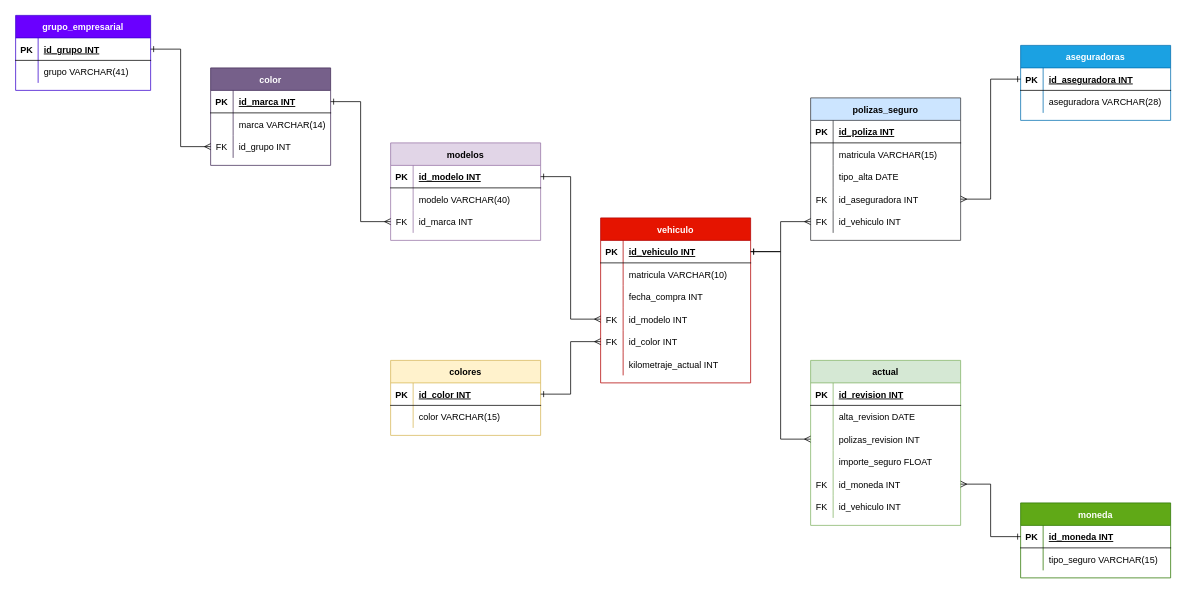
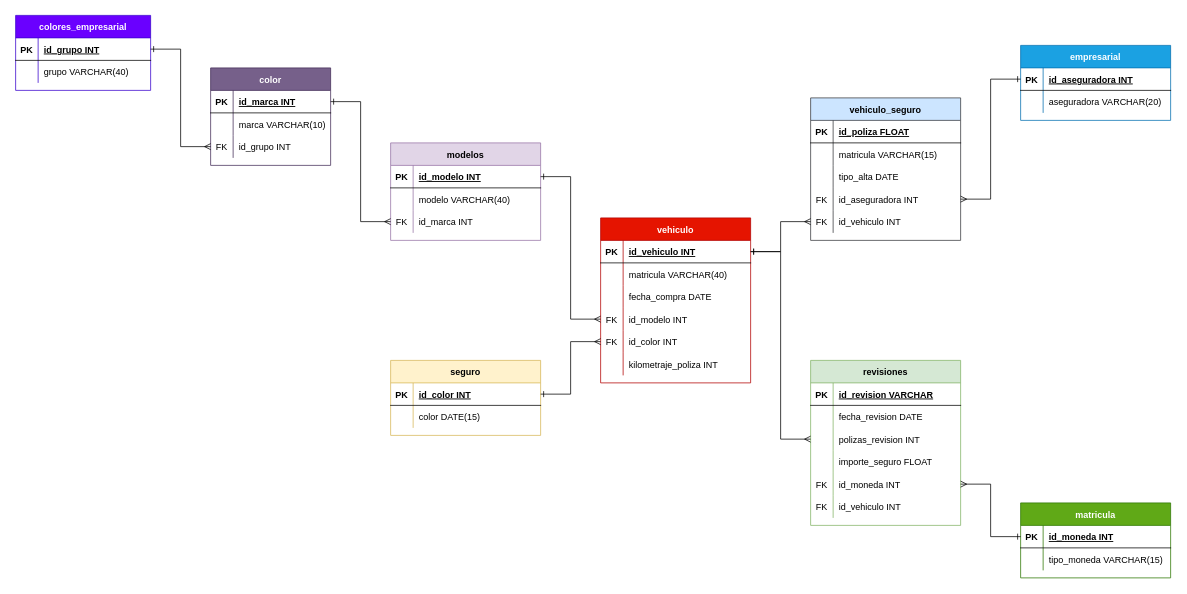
node "grupo_empresarial": label "grupo_empresarial" -> "colores_empresarial"
node "aseguradoras": label "aseguradoras" -> "empresarial"
node "grupo VARCHAR(41)": label "grupo VARCHAR(41)" -> "grupo VARCHAR(40)"
node "aseguradora VARCHAR(28)": label "aseguradora VARCHAR(28)" -> "aseguradora VARCHAR(20)"
node "polizas_seguro": label "polizas_seguro" -> "vehiculo_seguro"
node "marca VARCHAR(14)": label "marca VARCHAR(14)" -> "marca VARCHAR(10)"
node "id_poliza INT": label "id_poliza INT" -> "id_poliza FLOAT"
node "matricula VARCHAR(10)": label "matricula VARCHAR(10)" -> "matricula VARCHAR(40)"
node "fecha_compra INT": label "fecha_compra INT" -> "fecha_compra DATE"
node "kilometraje_actual INT": label "kilometraje_actual INT" -> "kilometraje_poliza INT"
node "colores": label "colores" -> "seguro"
node "actual": label "actual" -> "revisiones"
node "id_revision INT": label "id_revision INT" -> "id_revision VARCHAR"
node "color VARCHAR(15)": label "color VARCHAR(15)" -> "color DATE(15)"
node "alta_revision DATE": label "alta_revision DATE" -> "fecha_revision DATE"
node "moneda": label "moneda" -> "matricula"
node "tipo_seguro VARCHAR(15)": label "tipo_seguro VARCHAR(15)" -> "tipo_moneda VARCHAR(15)"
